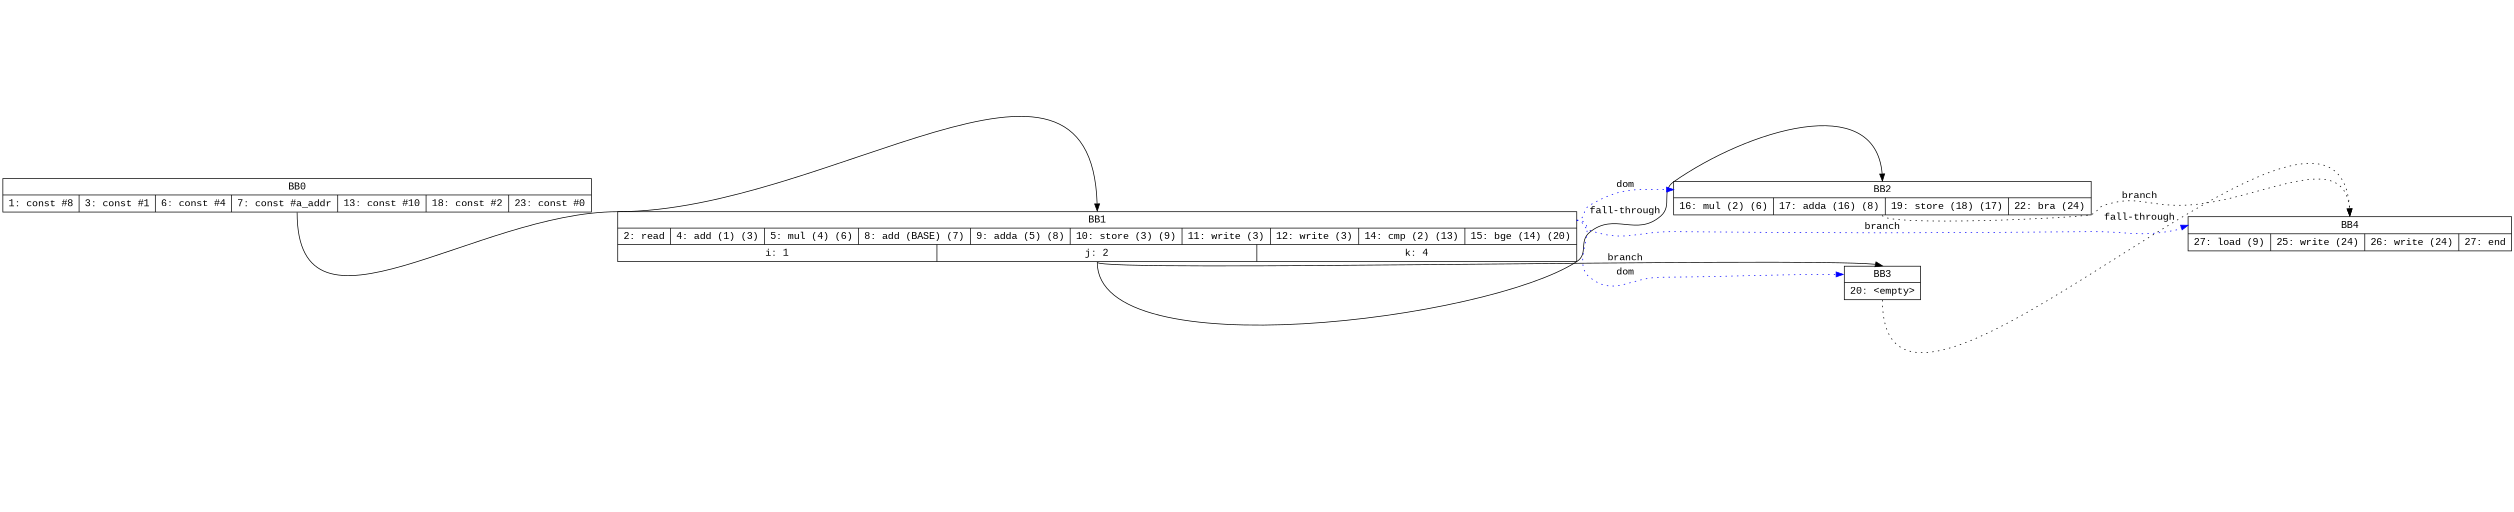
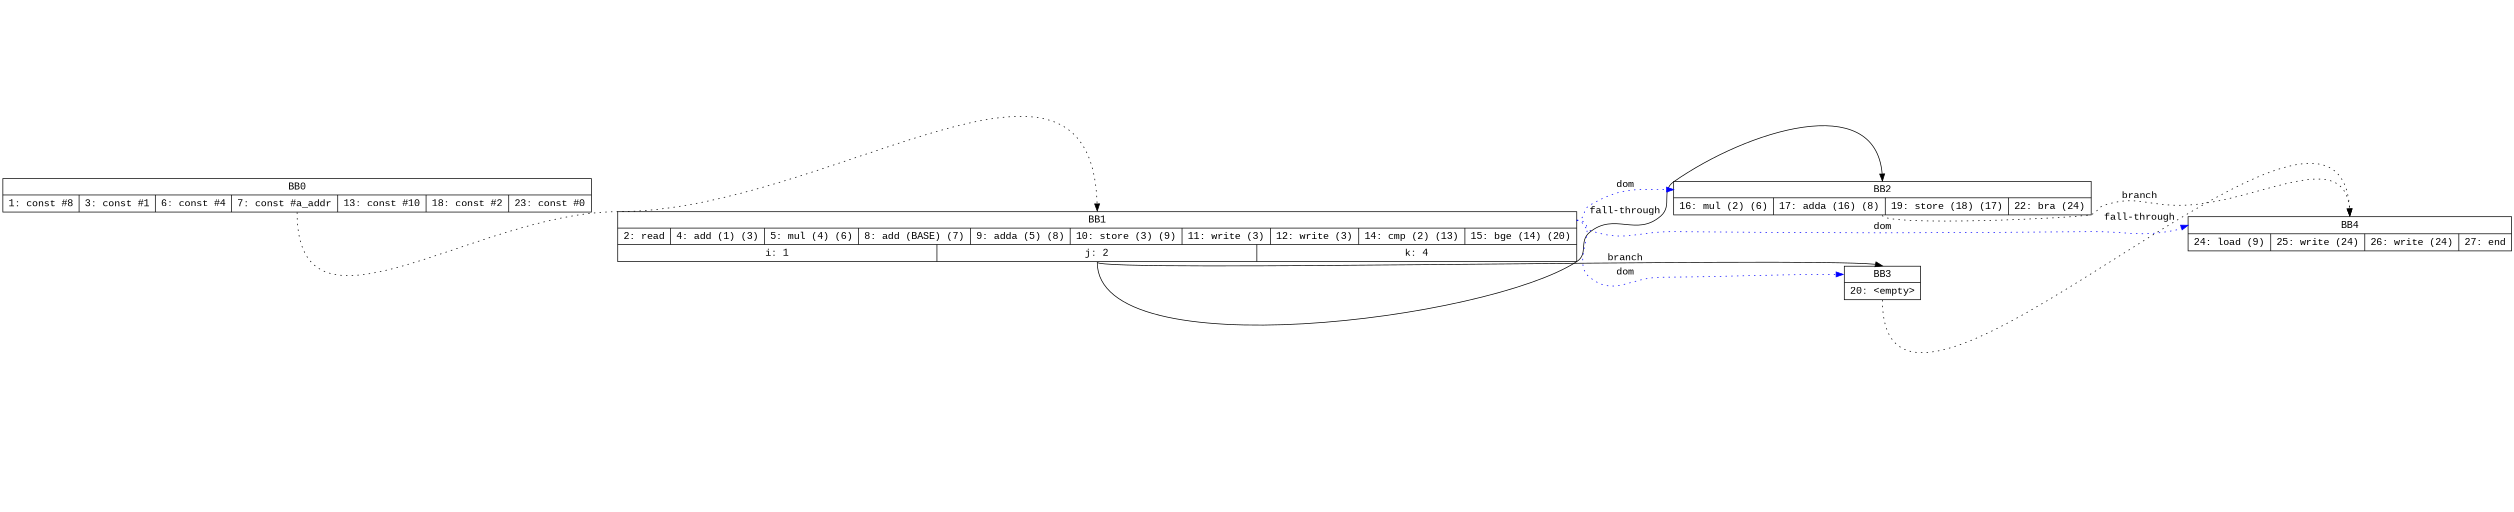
edge "BB0" -> "BB1": style solid -> dotted
edge "BB1" -> "BB4": label "branch" -> "dom"
node "BB4": text "27: load (9)" -> "24: load (9)"
